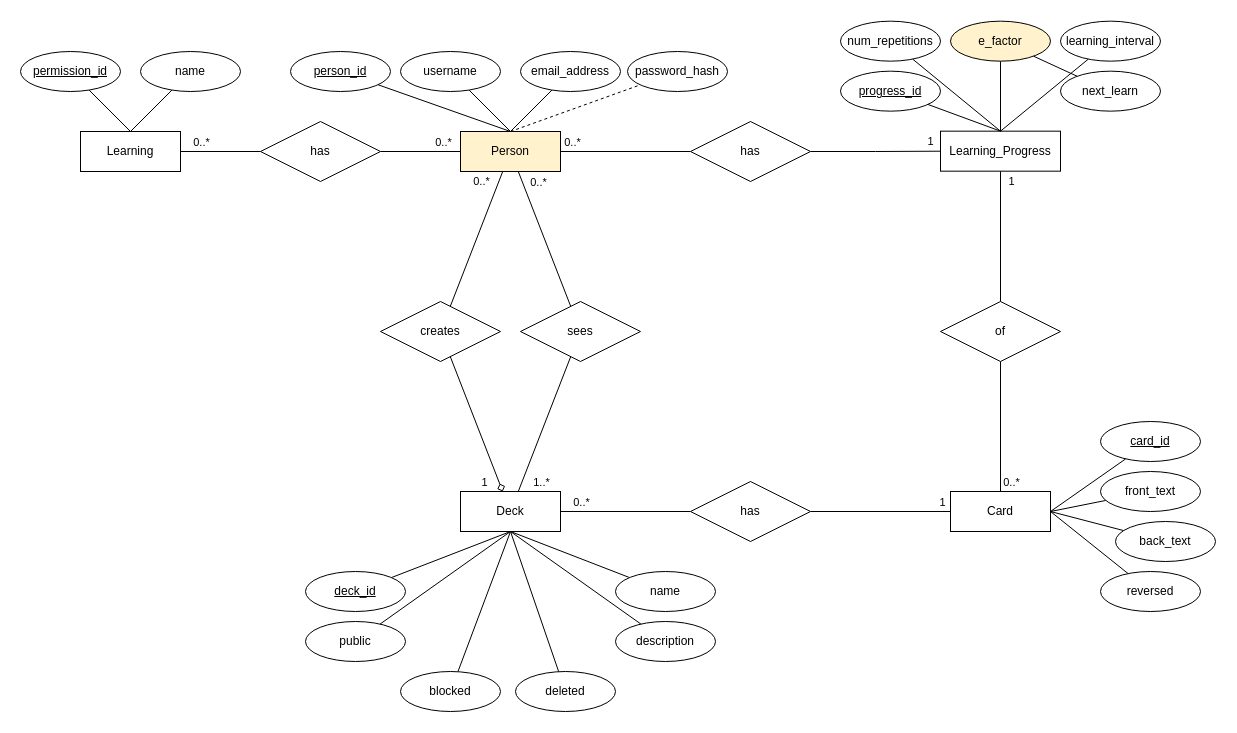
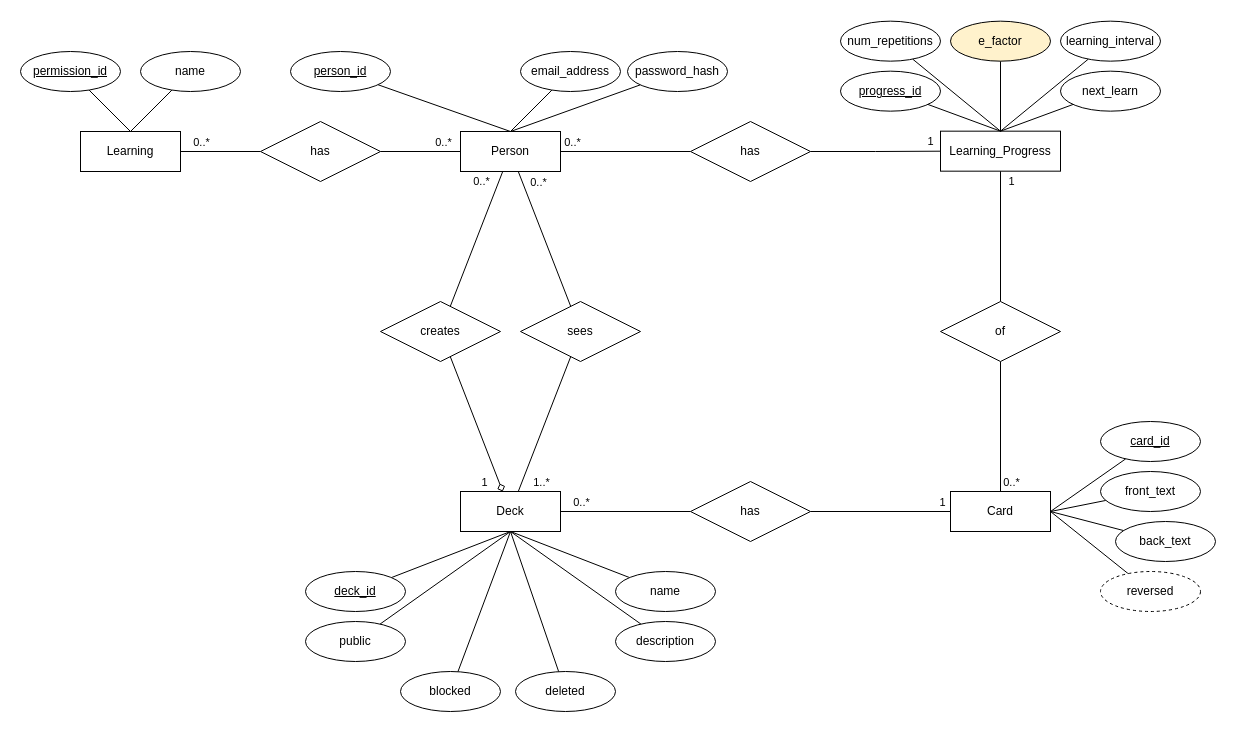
edge "e_factor" -- "next_learn": now "Learning_Progress" -- "next_learn"
node "username": removed
edge "password_hash" -- "Person": style dashed -> solid
edge "username" -- "Person": removed
node "Person": fillcolor #fff2cc -> #ffffff
node "reversed": style solid -> dashed
